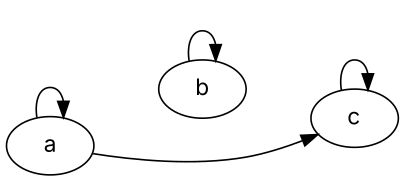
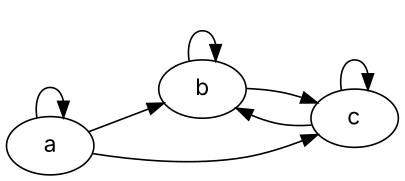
edge "b" -> "c": added
edge "a" -> "b": added
edge "c" -> "b": added
